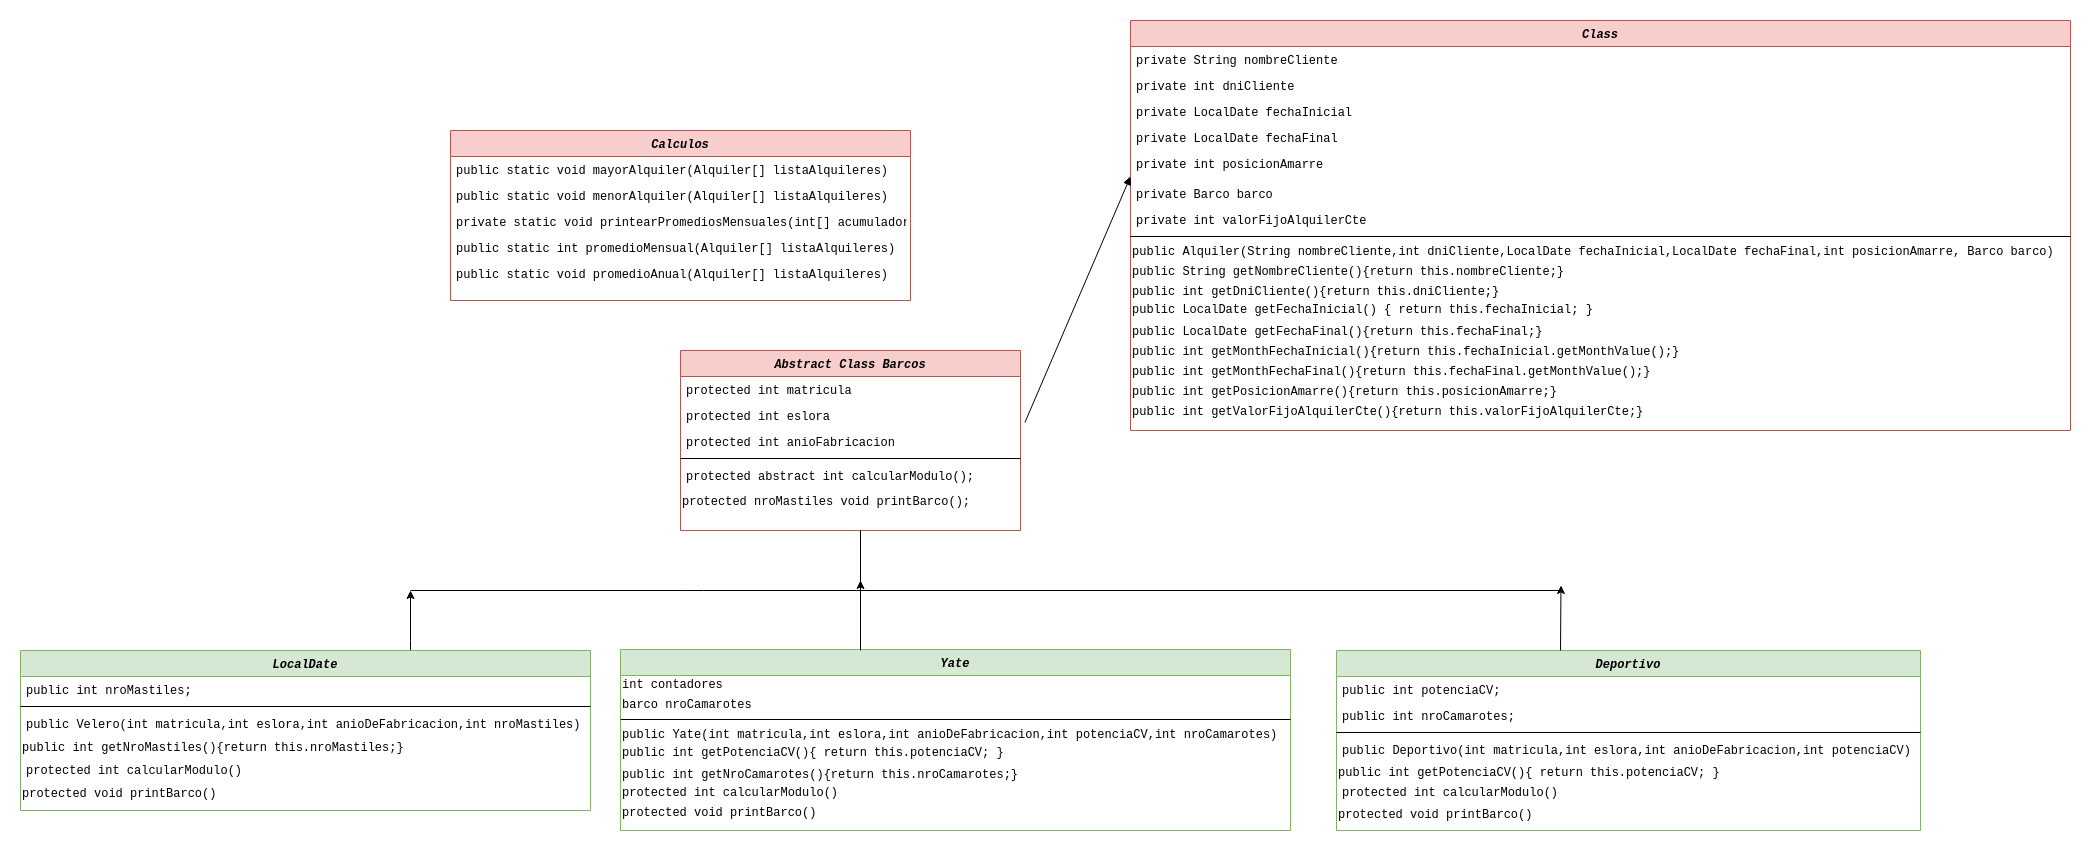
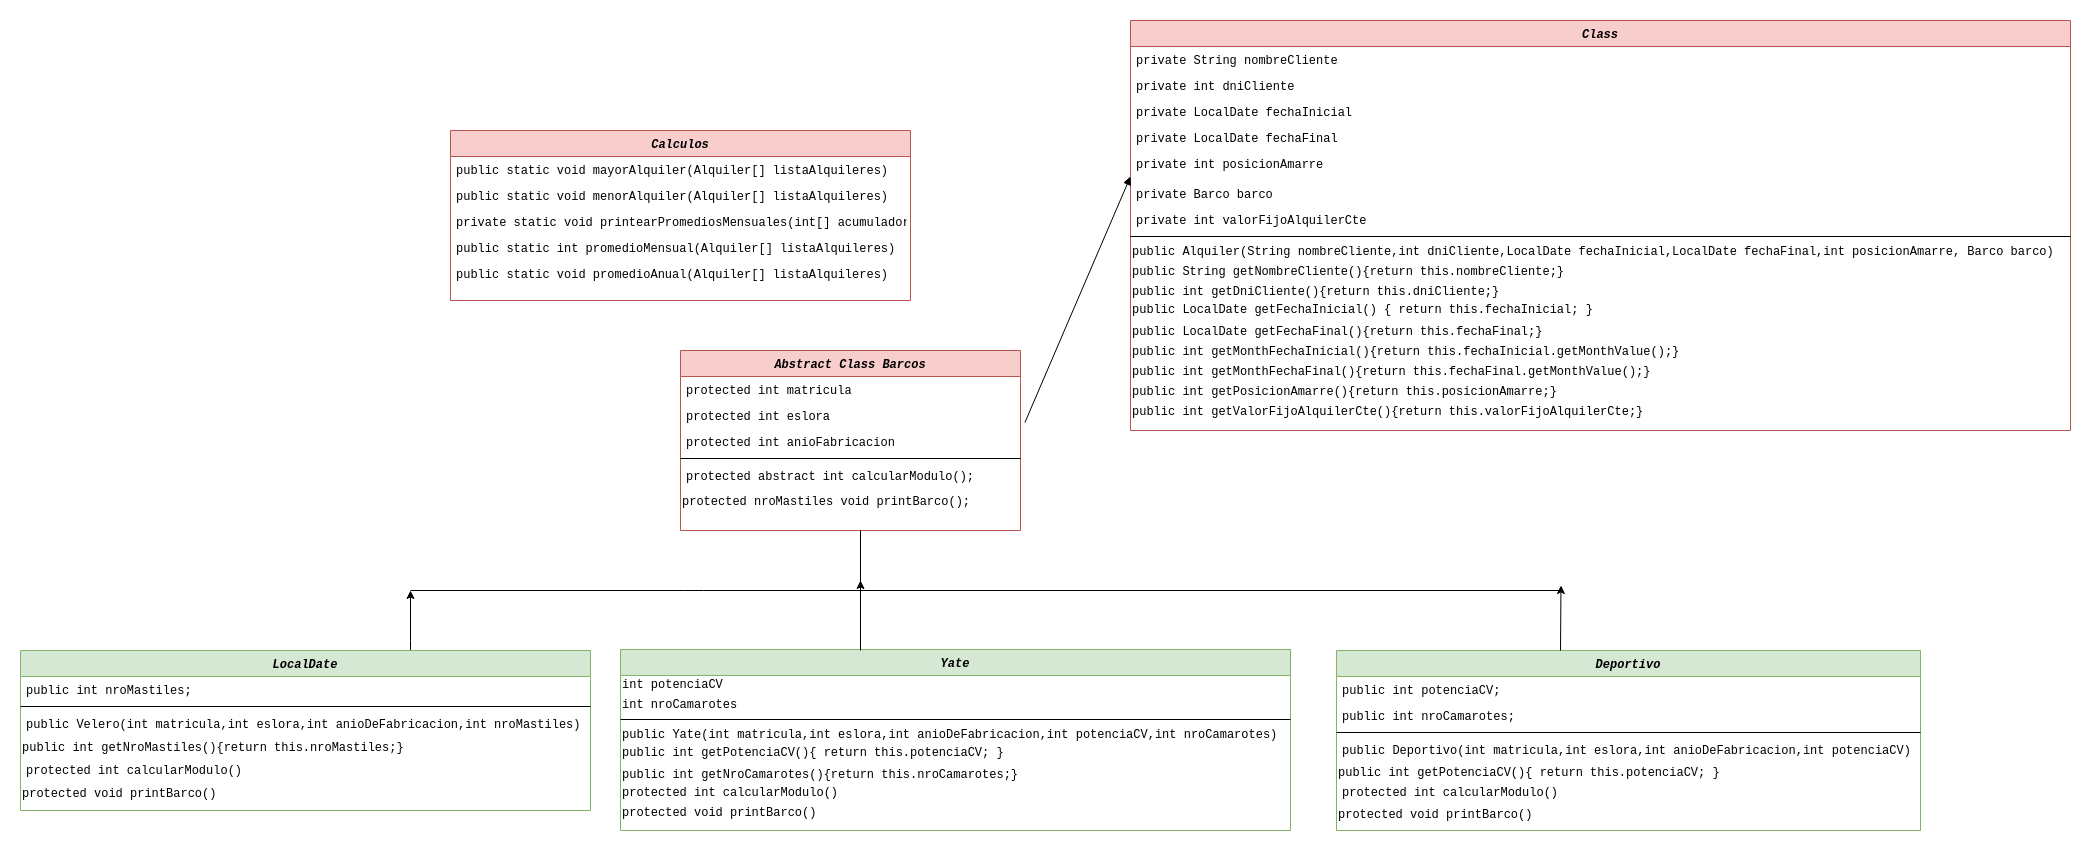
node "int contadores": label "int contadores" -> "int potenciaCV"
node "barco nroCamarotes": label "barco nroCamarotes" -> "int nroCamarotes"
